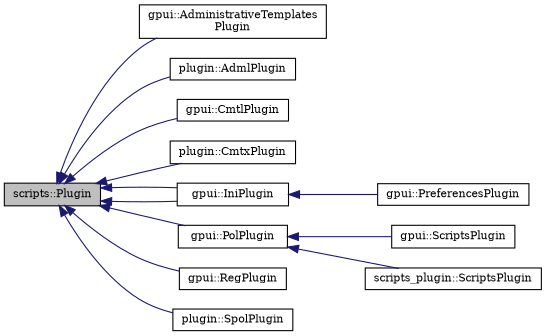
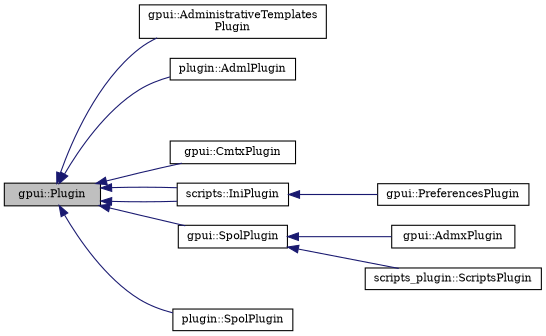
node "gpui::CmtlPlugin": removed
node "plugin::CmtxPlugin": label "plugin::CmtxPlugin" -> "gpui::CmtxPlugin"
node "scripts::Plugin": label "scripts::Plugin" -> "gpui::Plugin"
node "gpui::IniPlugin": label "gpui::IniPlugin" -> "scripts::IniPlugin"
node "gpui::PolPlugin": label "gpui::PolPlugin" -> "gpui::SpolPlugin"
node "gpui::ScriptsPlugin": label "gpui::ScriptsPlugin" -> "gpui::AdmxPlugin"
node "gpui::RegPlugin": removed
